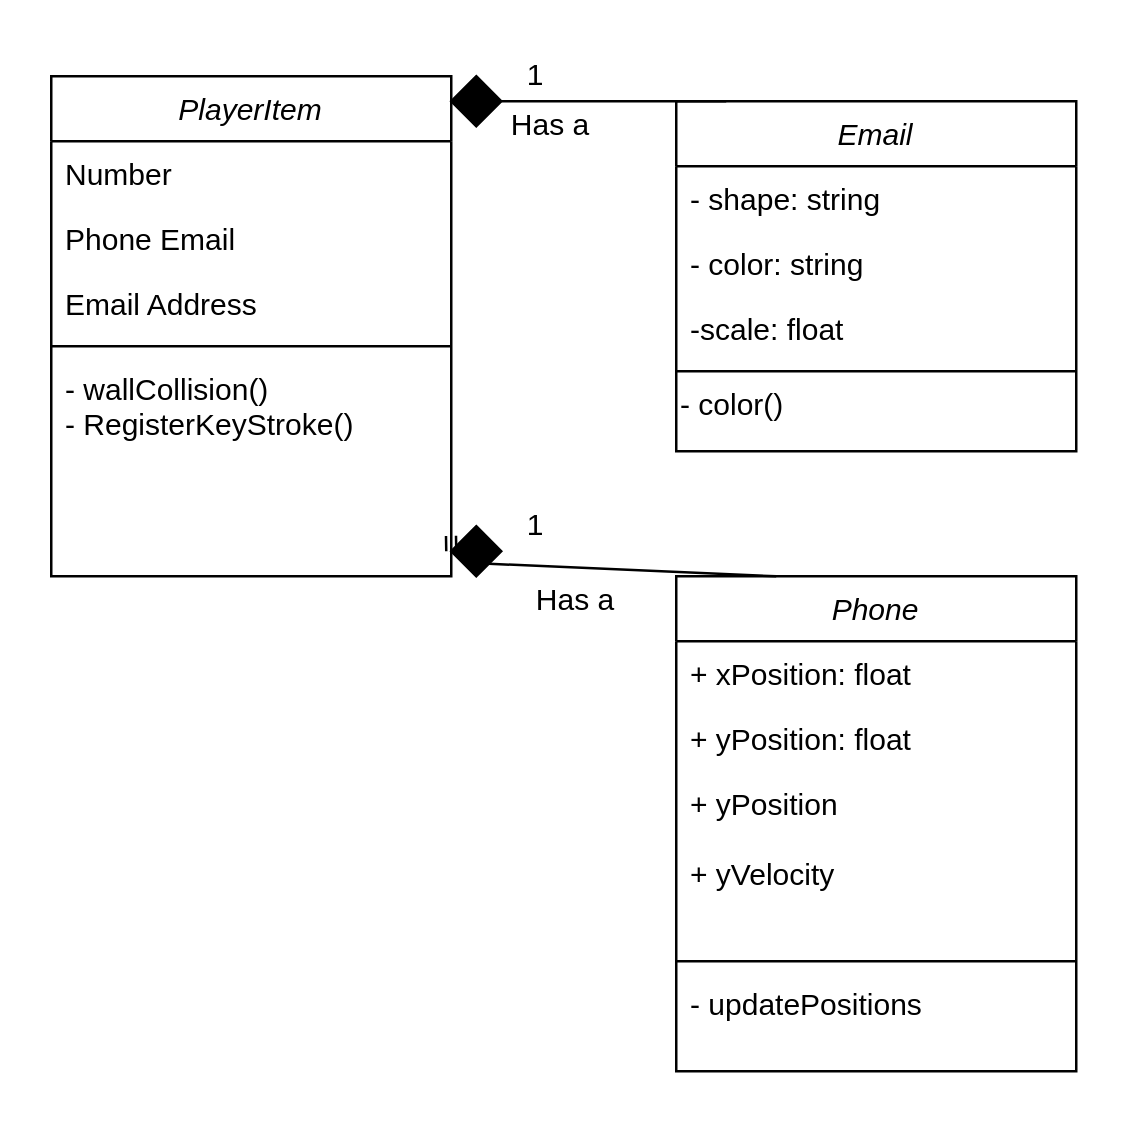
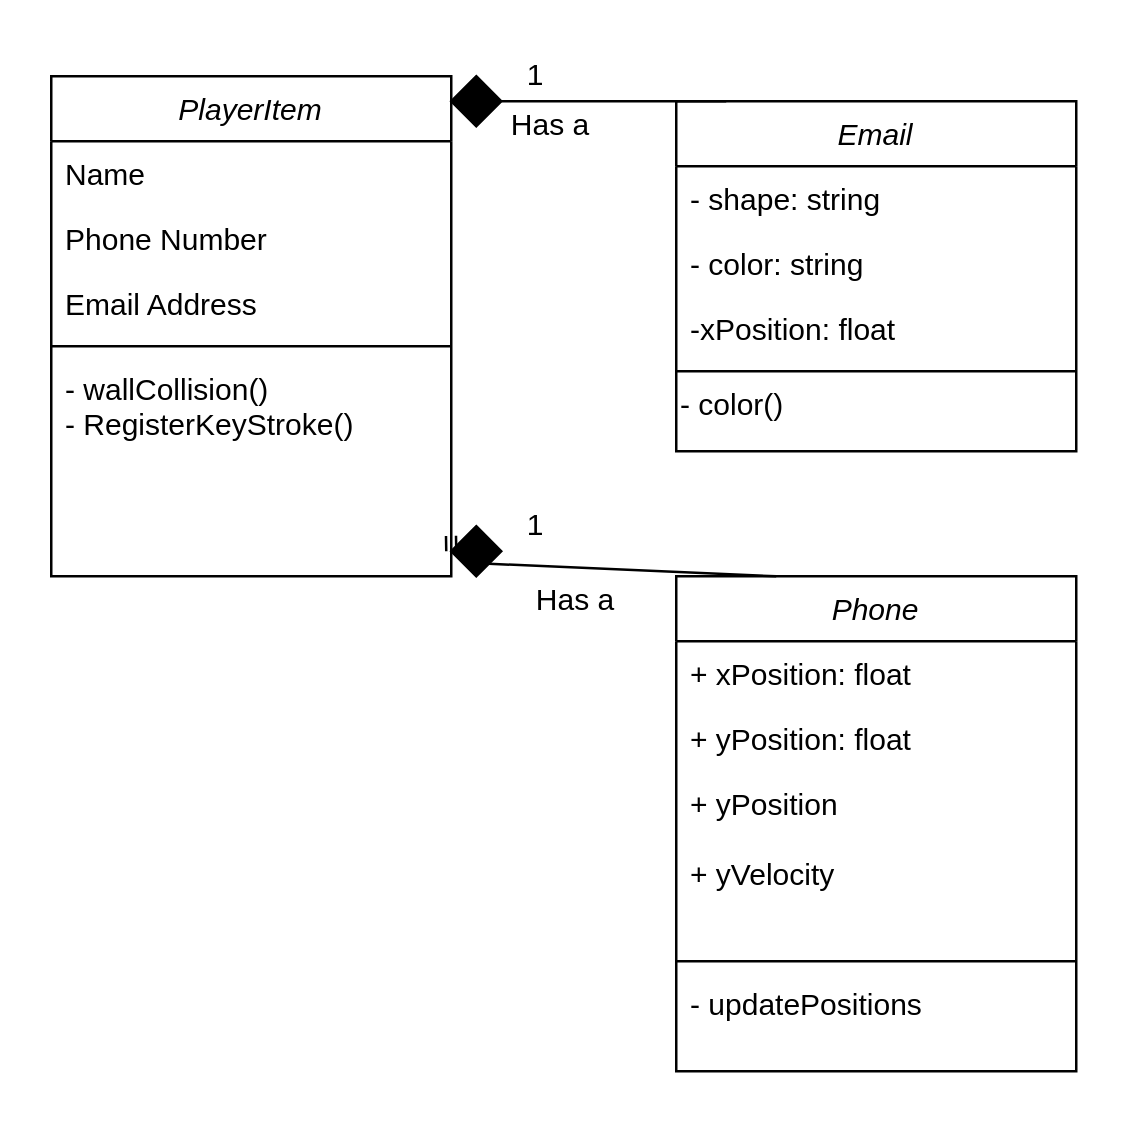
node "Number": label "Number" -> "Name"
node "Phone Email": label "Phone Email" -> "Phone Number"
node "-scale: float": label "-scale: float" -> "-xPosition: float"
